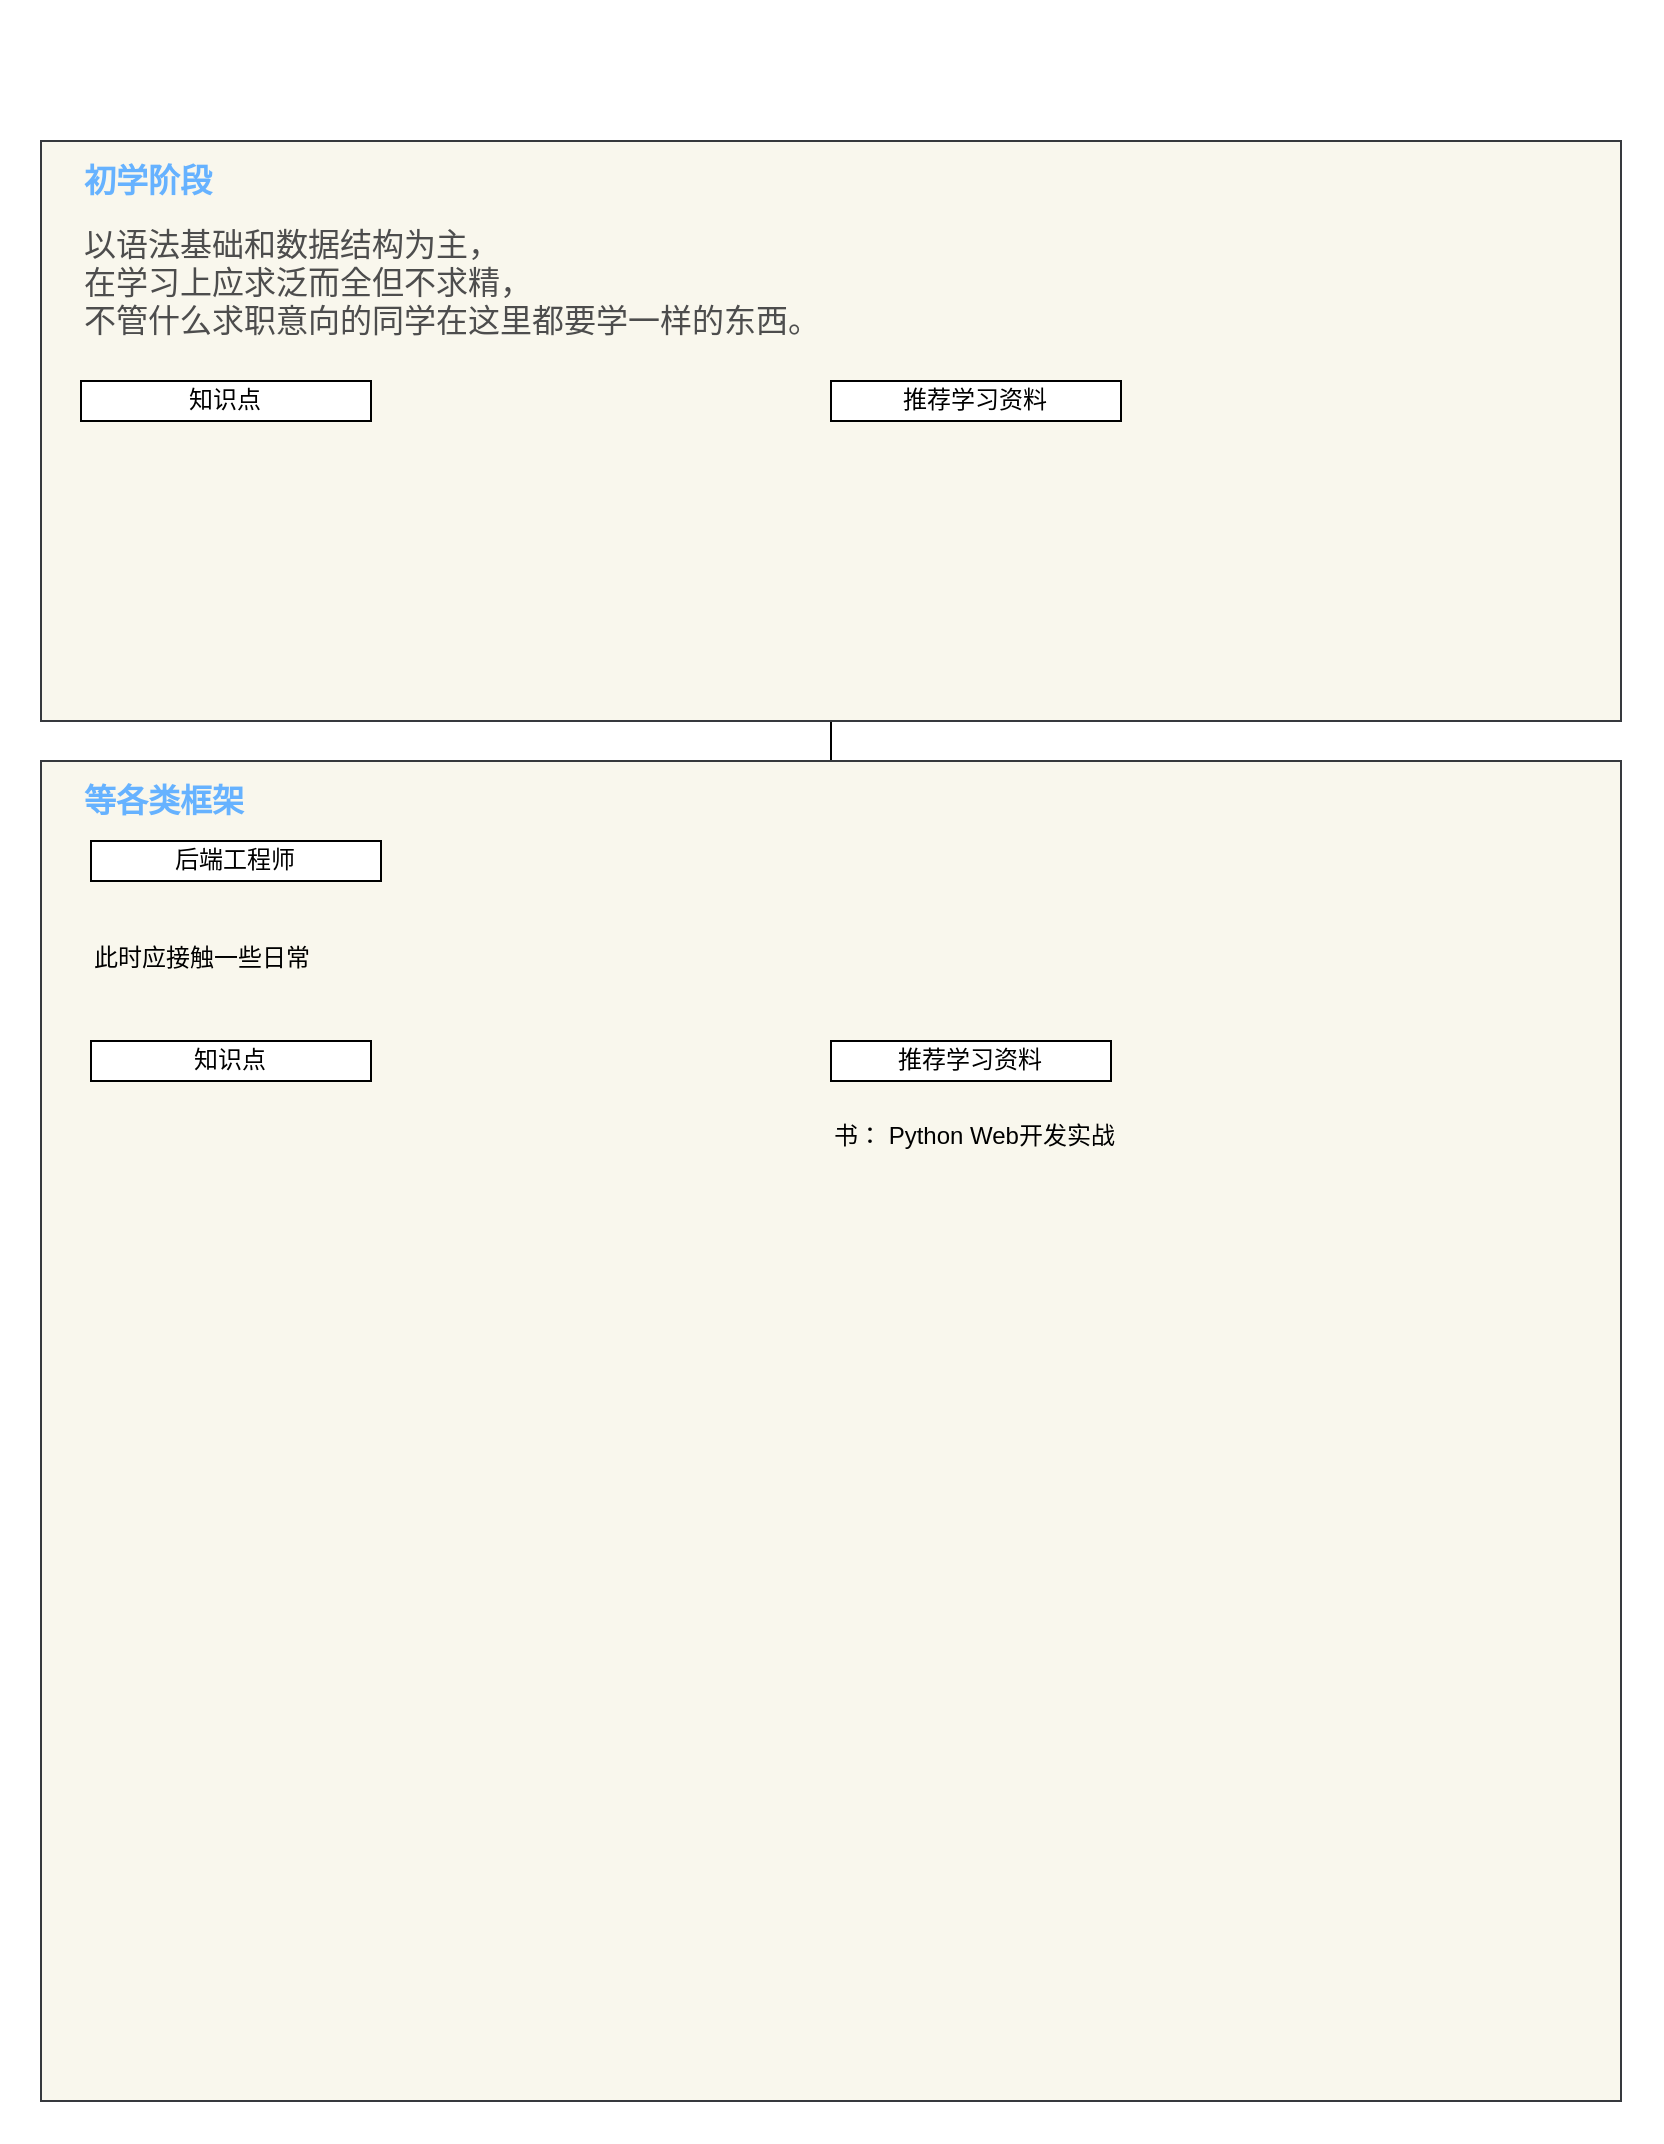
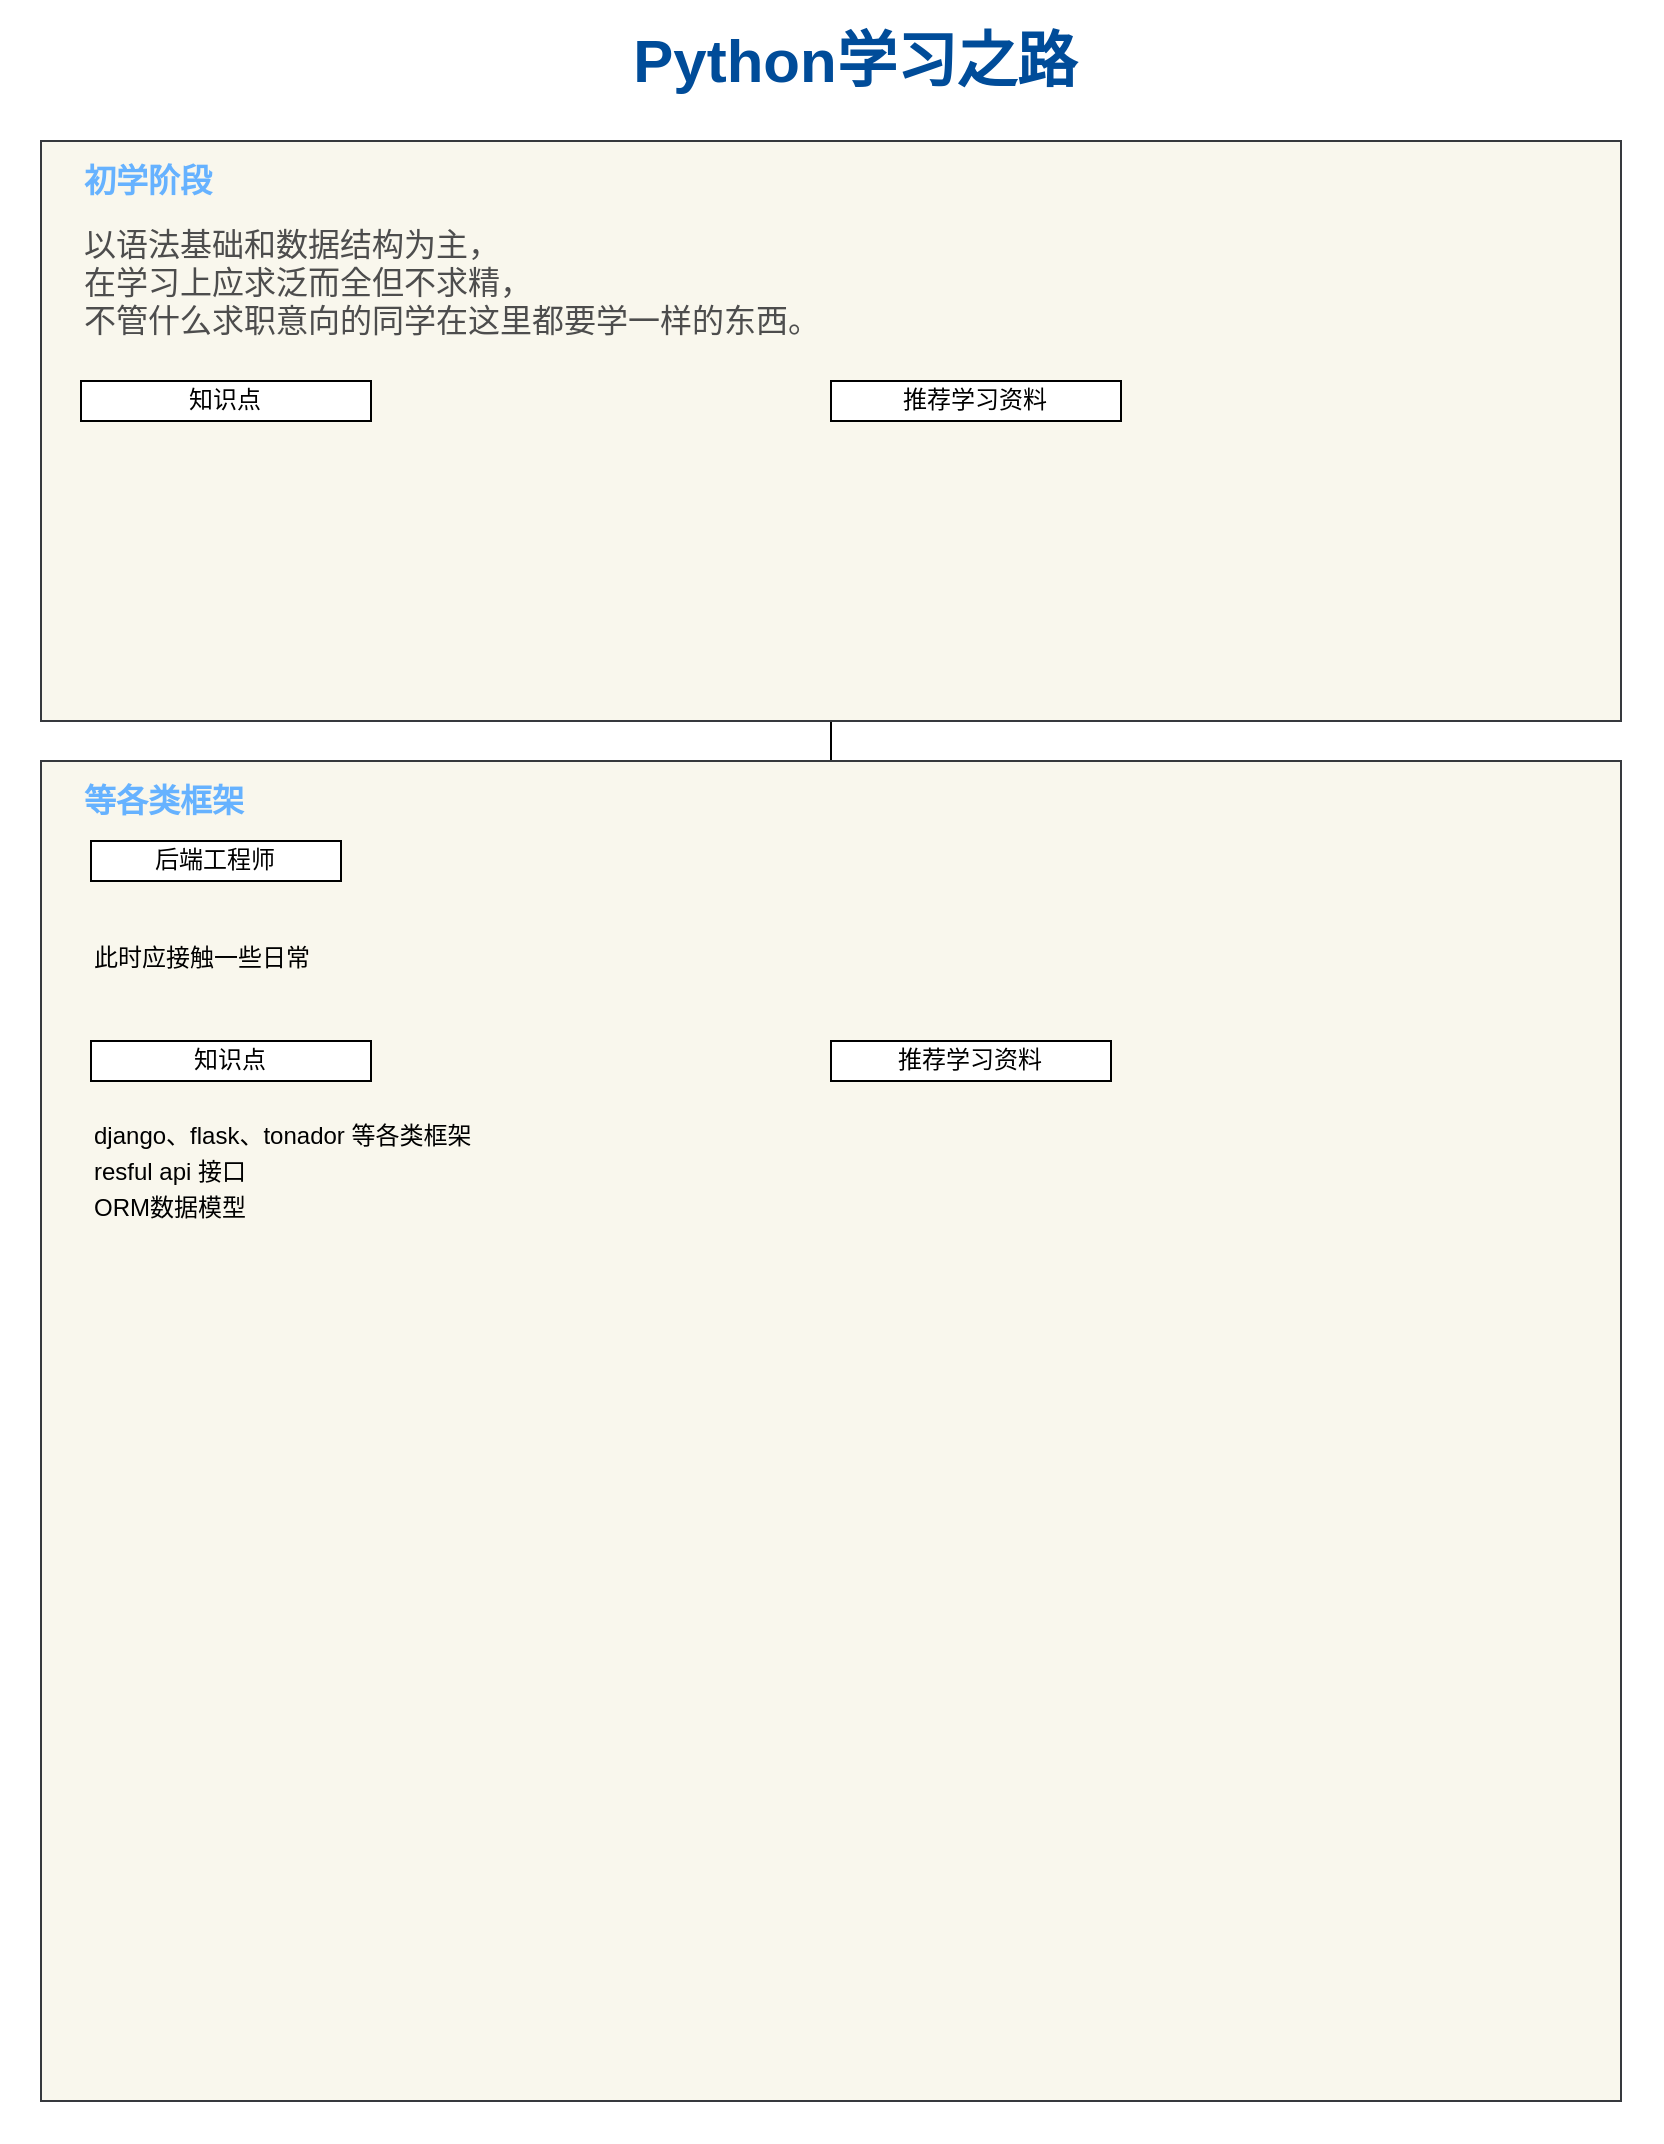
node "Python学习之路": added
node "后端工程师": size 290x40 -> 250x40
node "书： Python Web开发实战": removed
node "django、flask、tonador 等各类框架 resful api 接口 ORM数据模型": added
